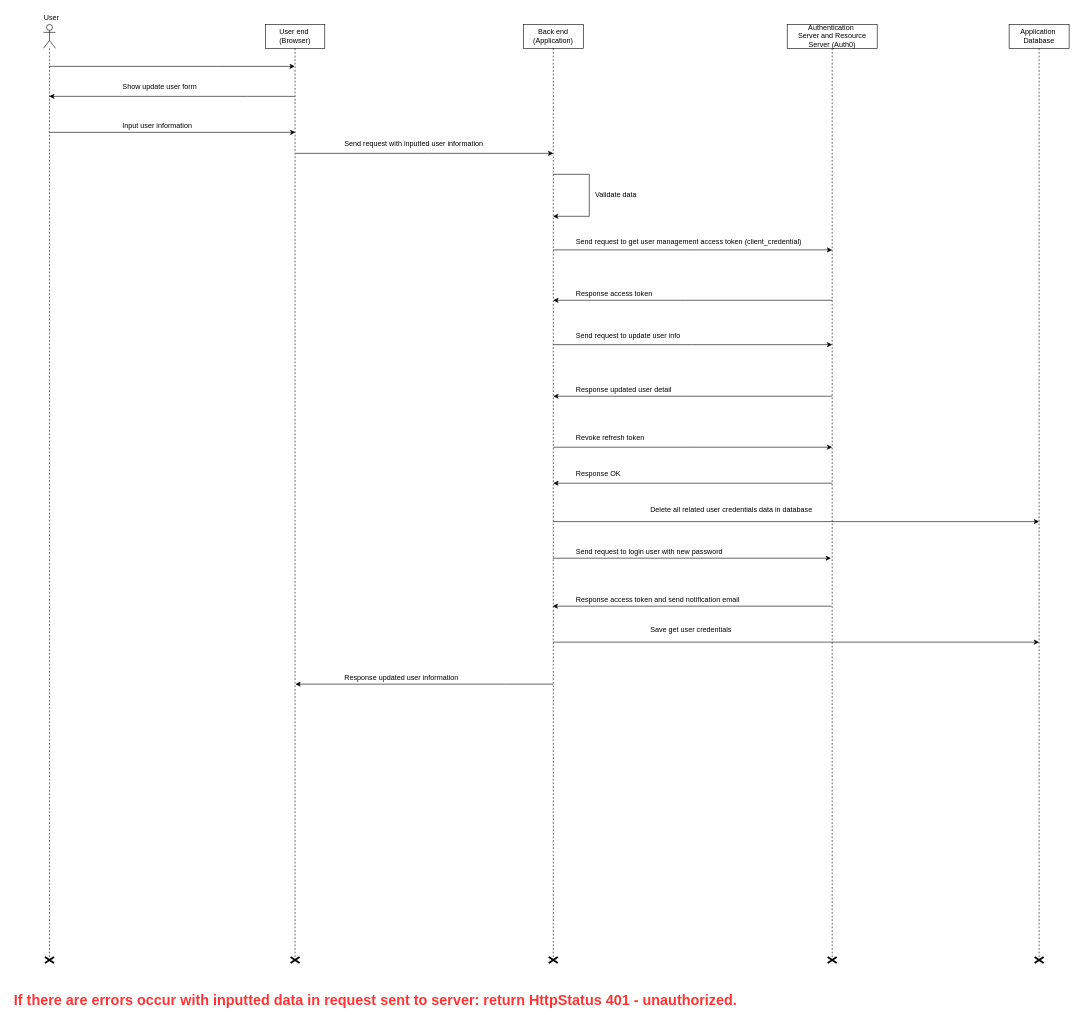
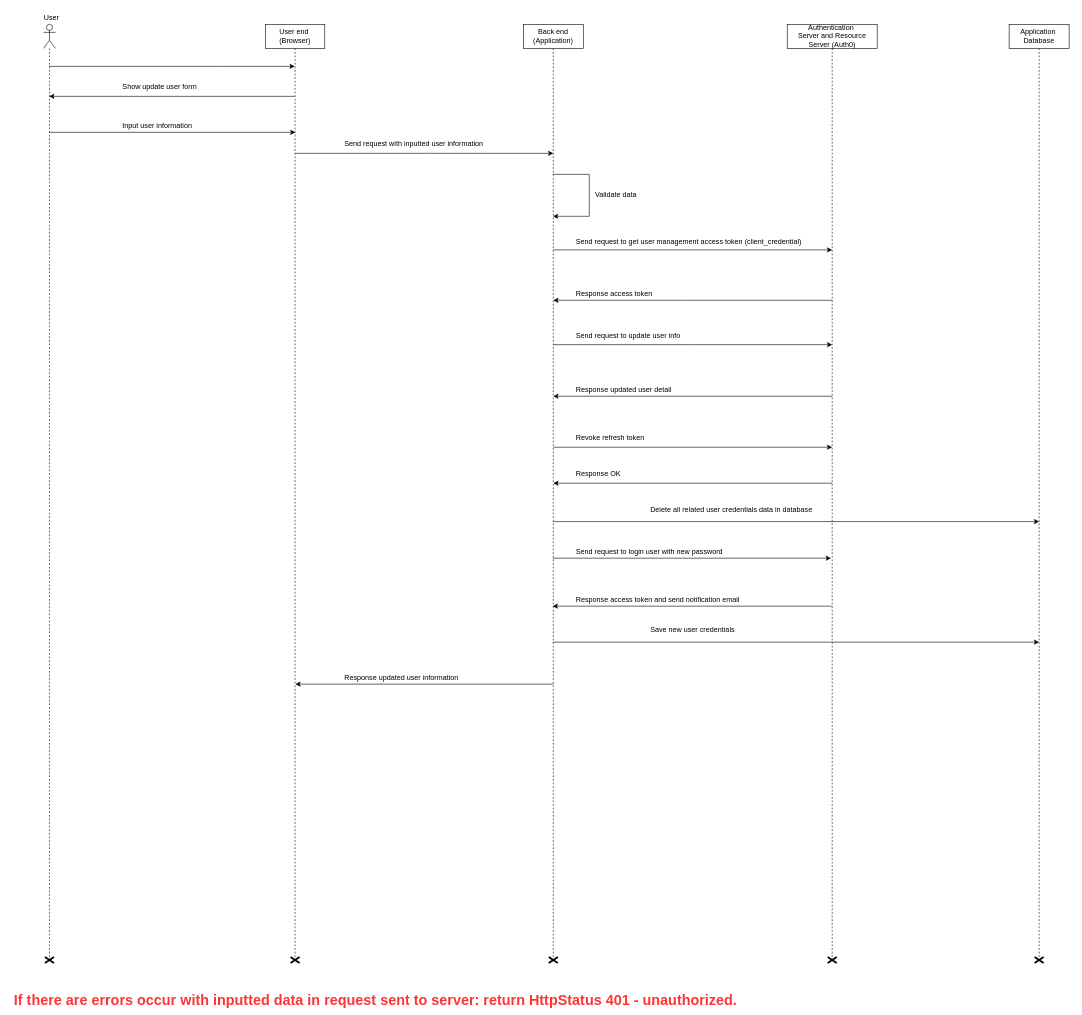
node "Save get user credentials": label "Save get user credentials" -> "Save new user credentials"
